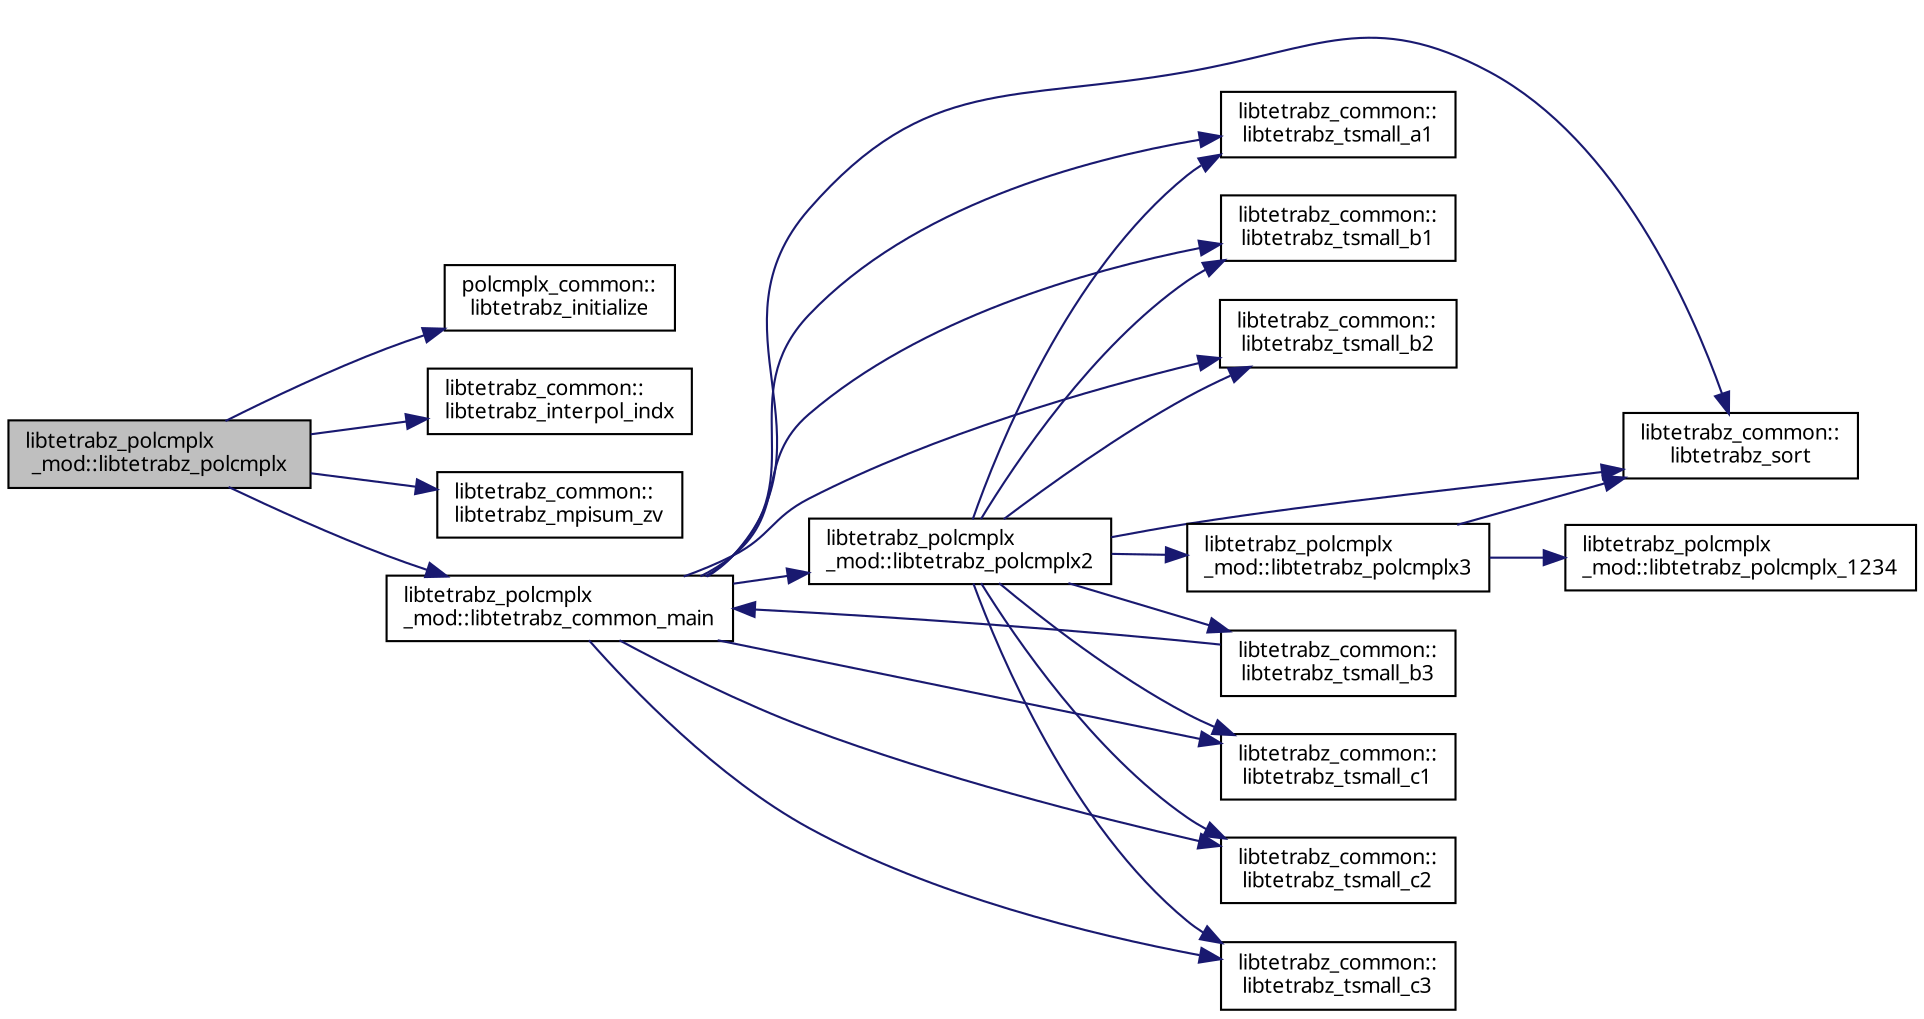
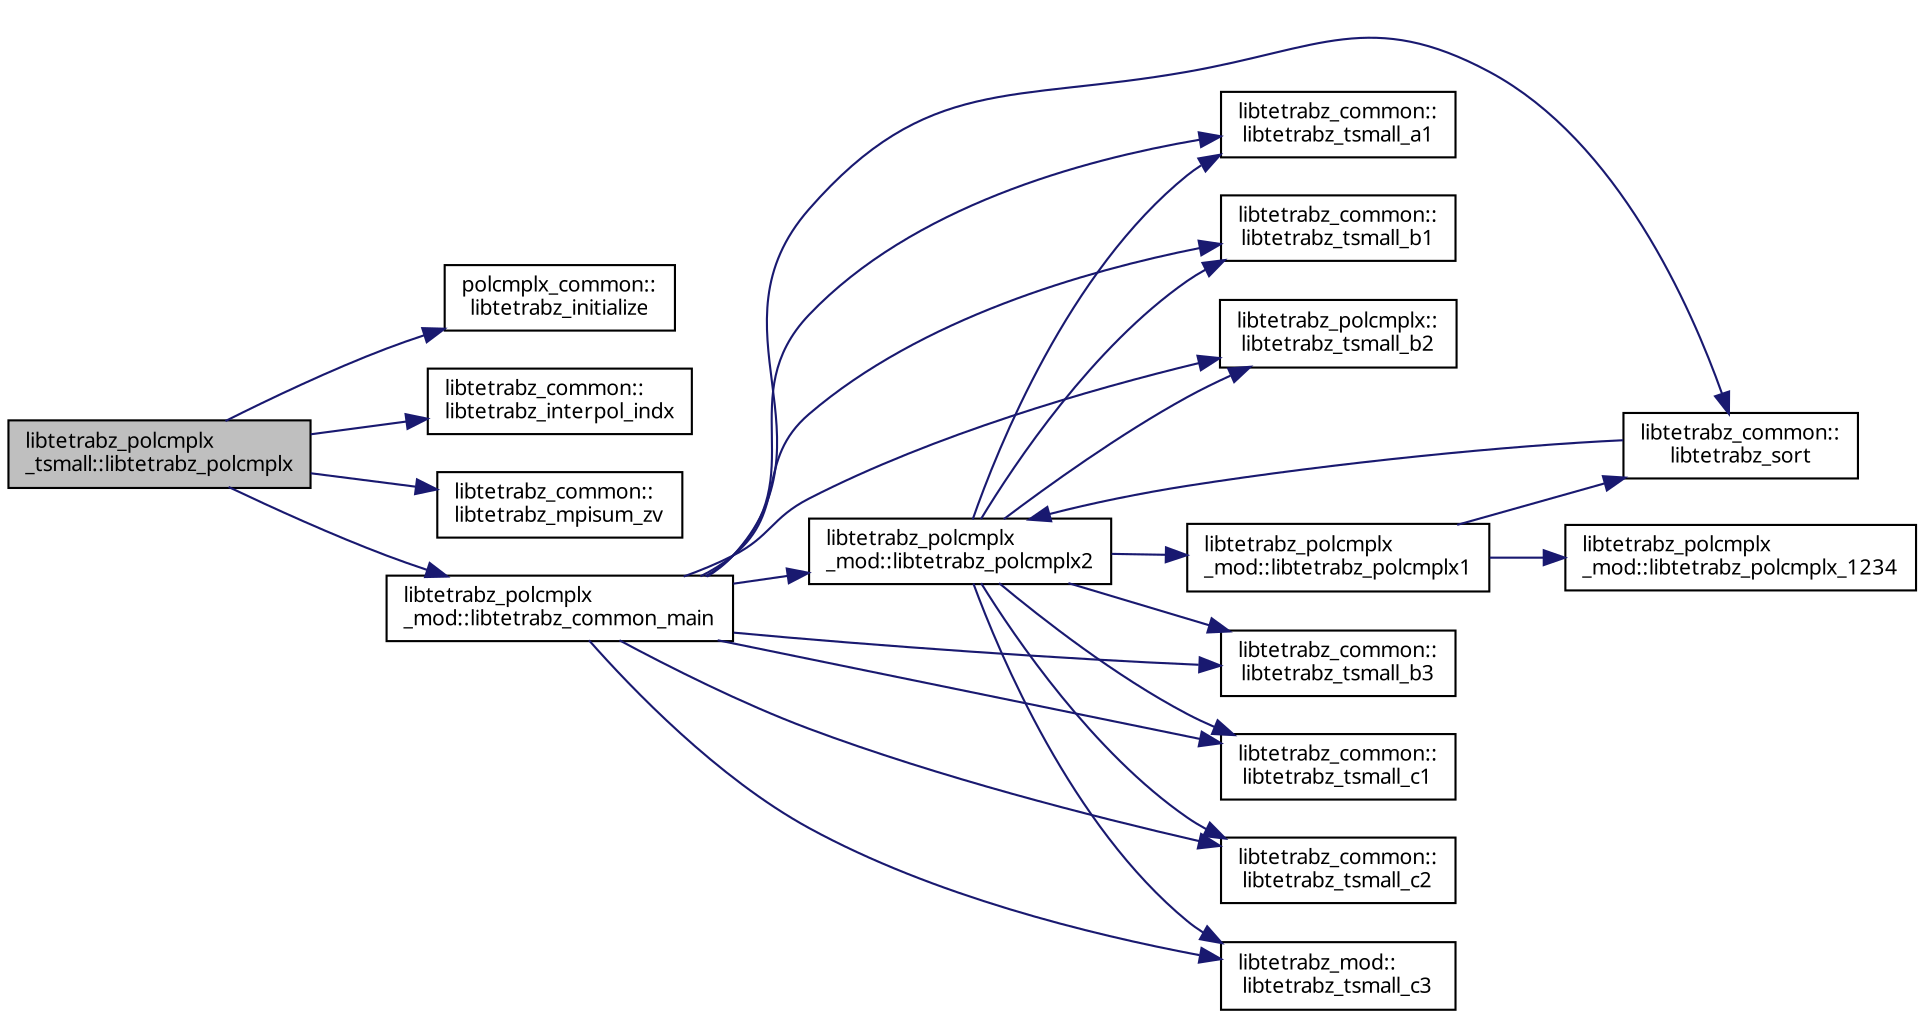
node "libtetrabz_common:: libtetrabz_tsmall_b2": label "libtetrabz_common:: libtetrabz_tsmall_b2" -> "libtetrabz_polcmplx:: libtetrabz_tsmall_b2"
node "libtetrabz_polcmplx _mod::libtetrabz_polcmplx": label "libtetrabz_polcmplx _mod::libtetrabz_polcmplx" -> "libtetrabz_polcmplx _tsmall::libtetrabz_polcmplx"
edge "libtetrabz_polcmplx _mod::libtetrabz_polcmplx2" -> "libtetrabz_common:: libtetrabz_sort": reversed
node "libtetrabz_polcmplx _mod::libtetrabz_polcmplx3": label "libtetrabz_polcmplx _mod::libtetrabz_polcmplx3" -> "libtetrabz_polcmplx _mod::libtetrabz_polcmplx1"
edge "libtetrabz_common:: libtetrabz_tsmall_b3" -> "libtetrabz_polcmplx _mod::libtetrabz_common_main": reversed
node "libtetrabz_common:: libtetrabz_tsmall_c3": label "libtetrabz_common:: libtetrabz_tsmall_c3" -> "libtetrabz_mod:: libtetrabz_tsmall_c3"
